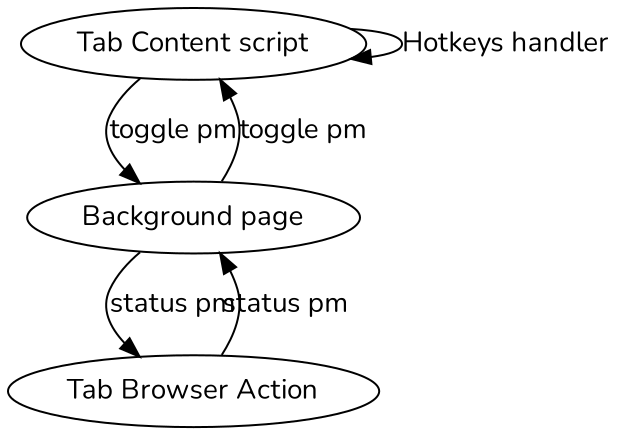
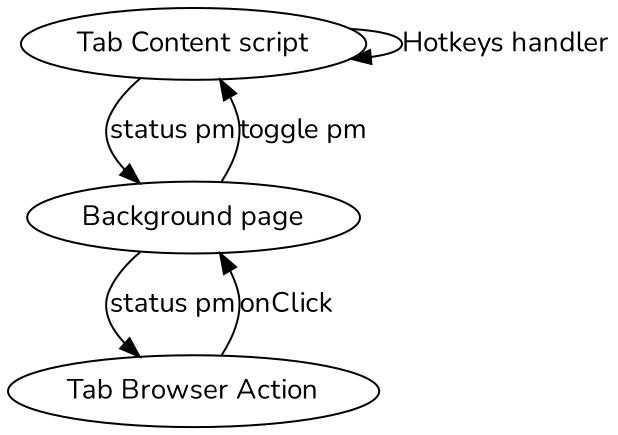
edge "Tab Content script" -> "Background page": label "toggle pm" -> "status pm"
edge "Tab Browser Action" -> "Background page": label "status pm" -> "onClick"
